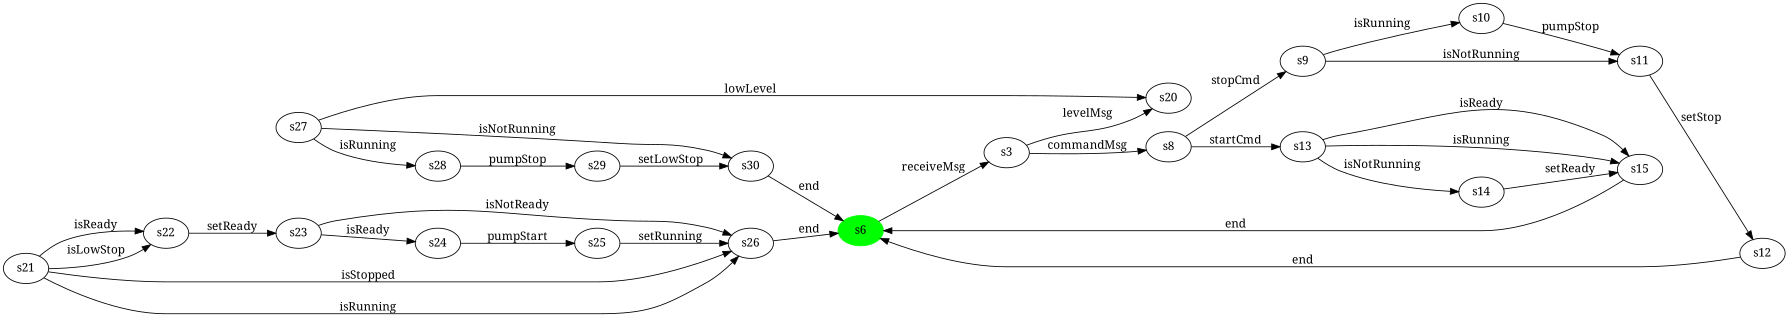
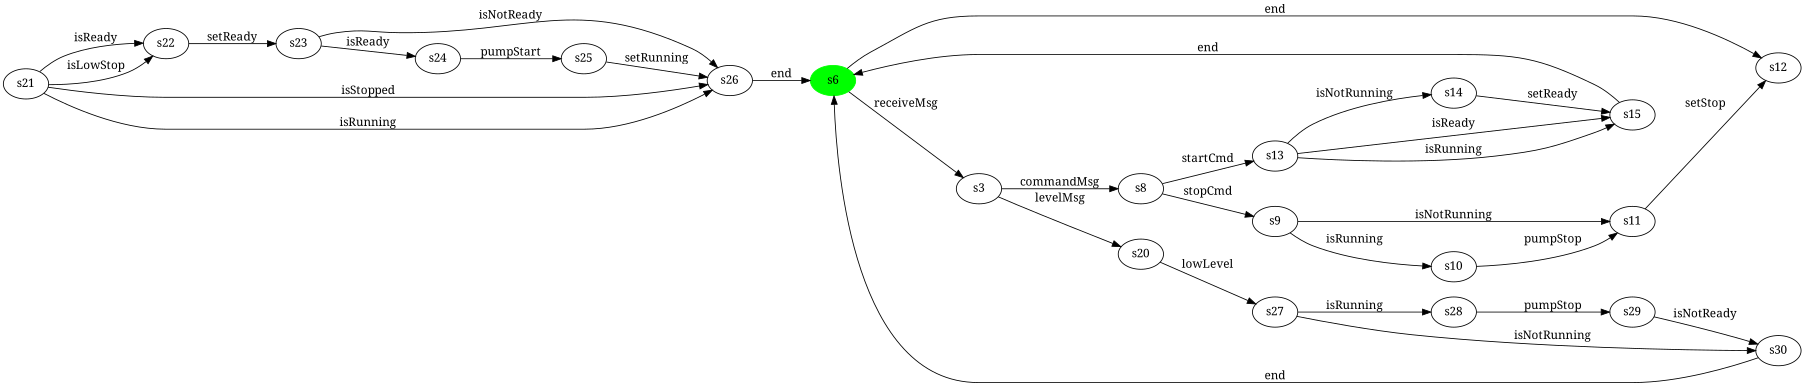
edge "s27" -> "s20": reversed
edge "s29" -> "s30": label " setLowStop " -> " isNotReady "
edge "s12" -> "s6": reversed
